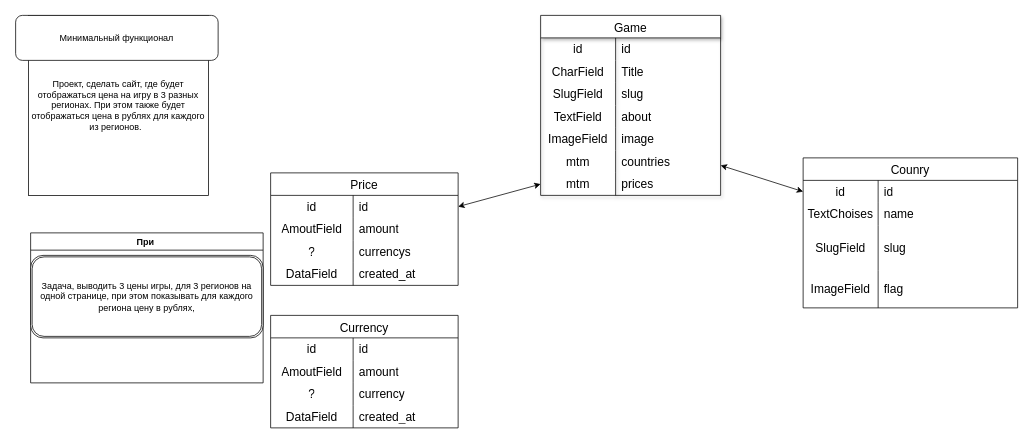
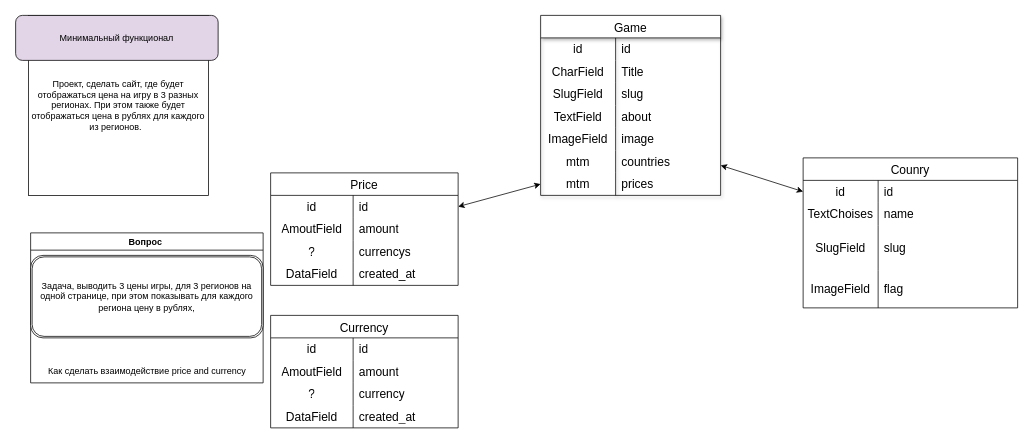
node "Минимальный функционал": fillcolor #ffffff -> #e1d5e7
node "При": label "При" -> "Вопрос"
node "Как сделать взаимодействие price and currency": added
